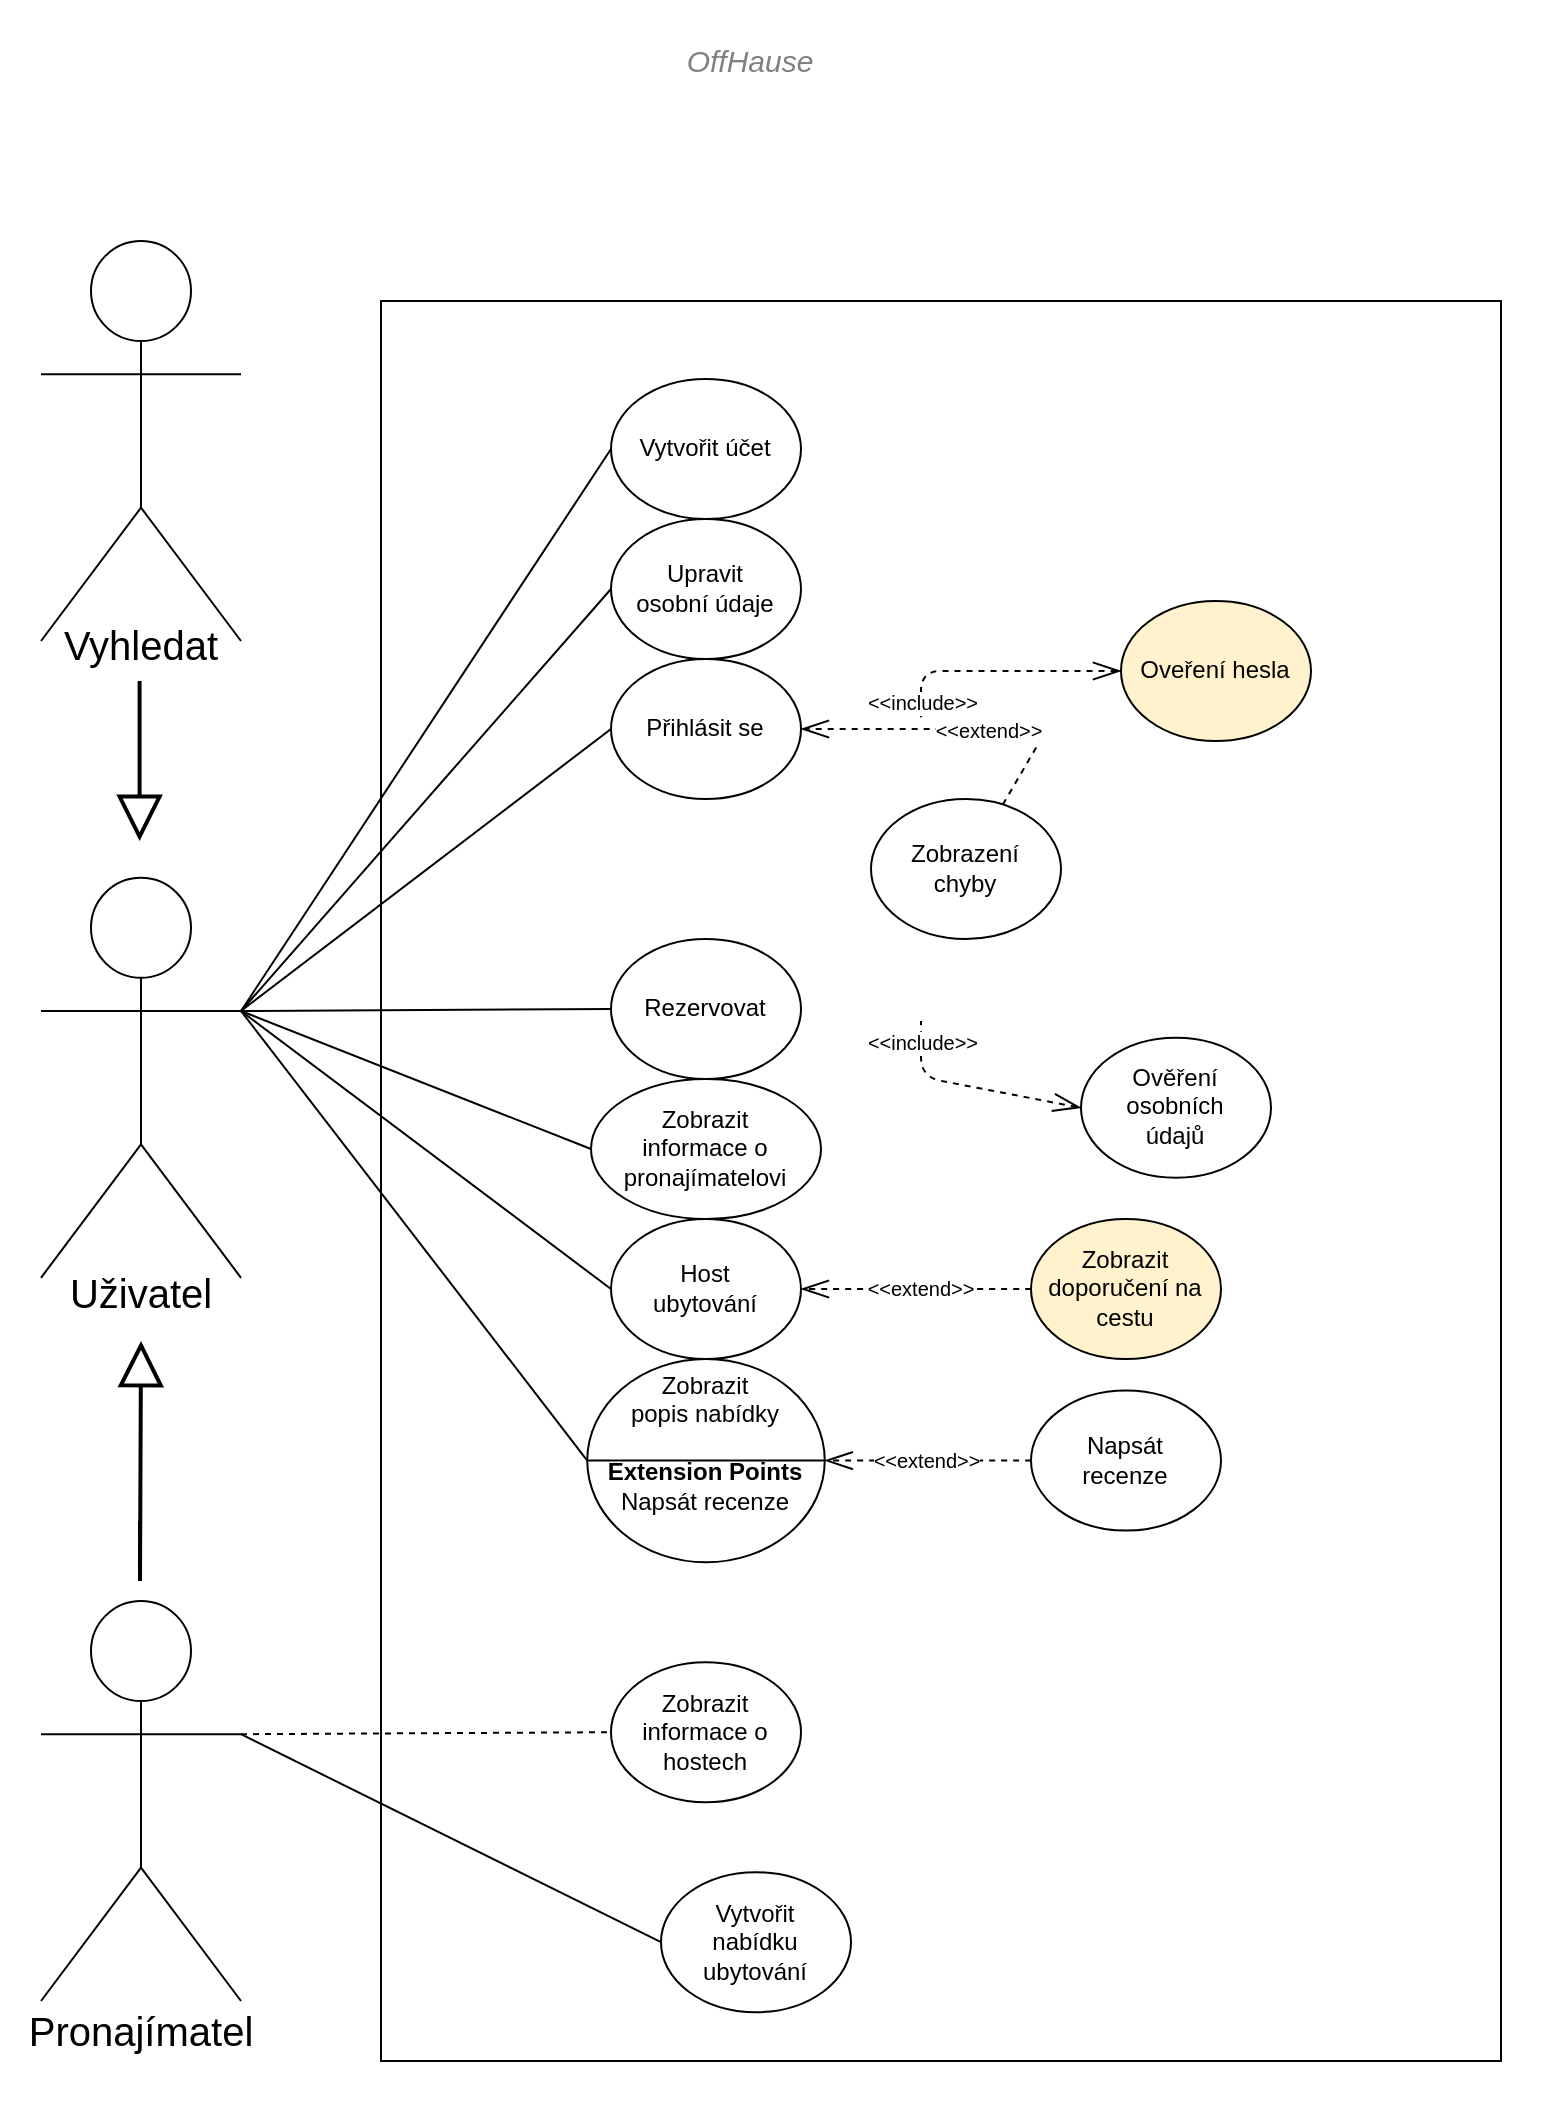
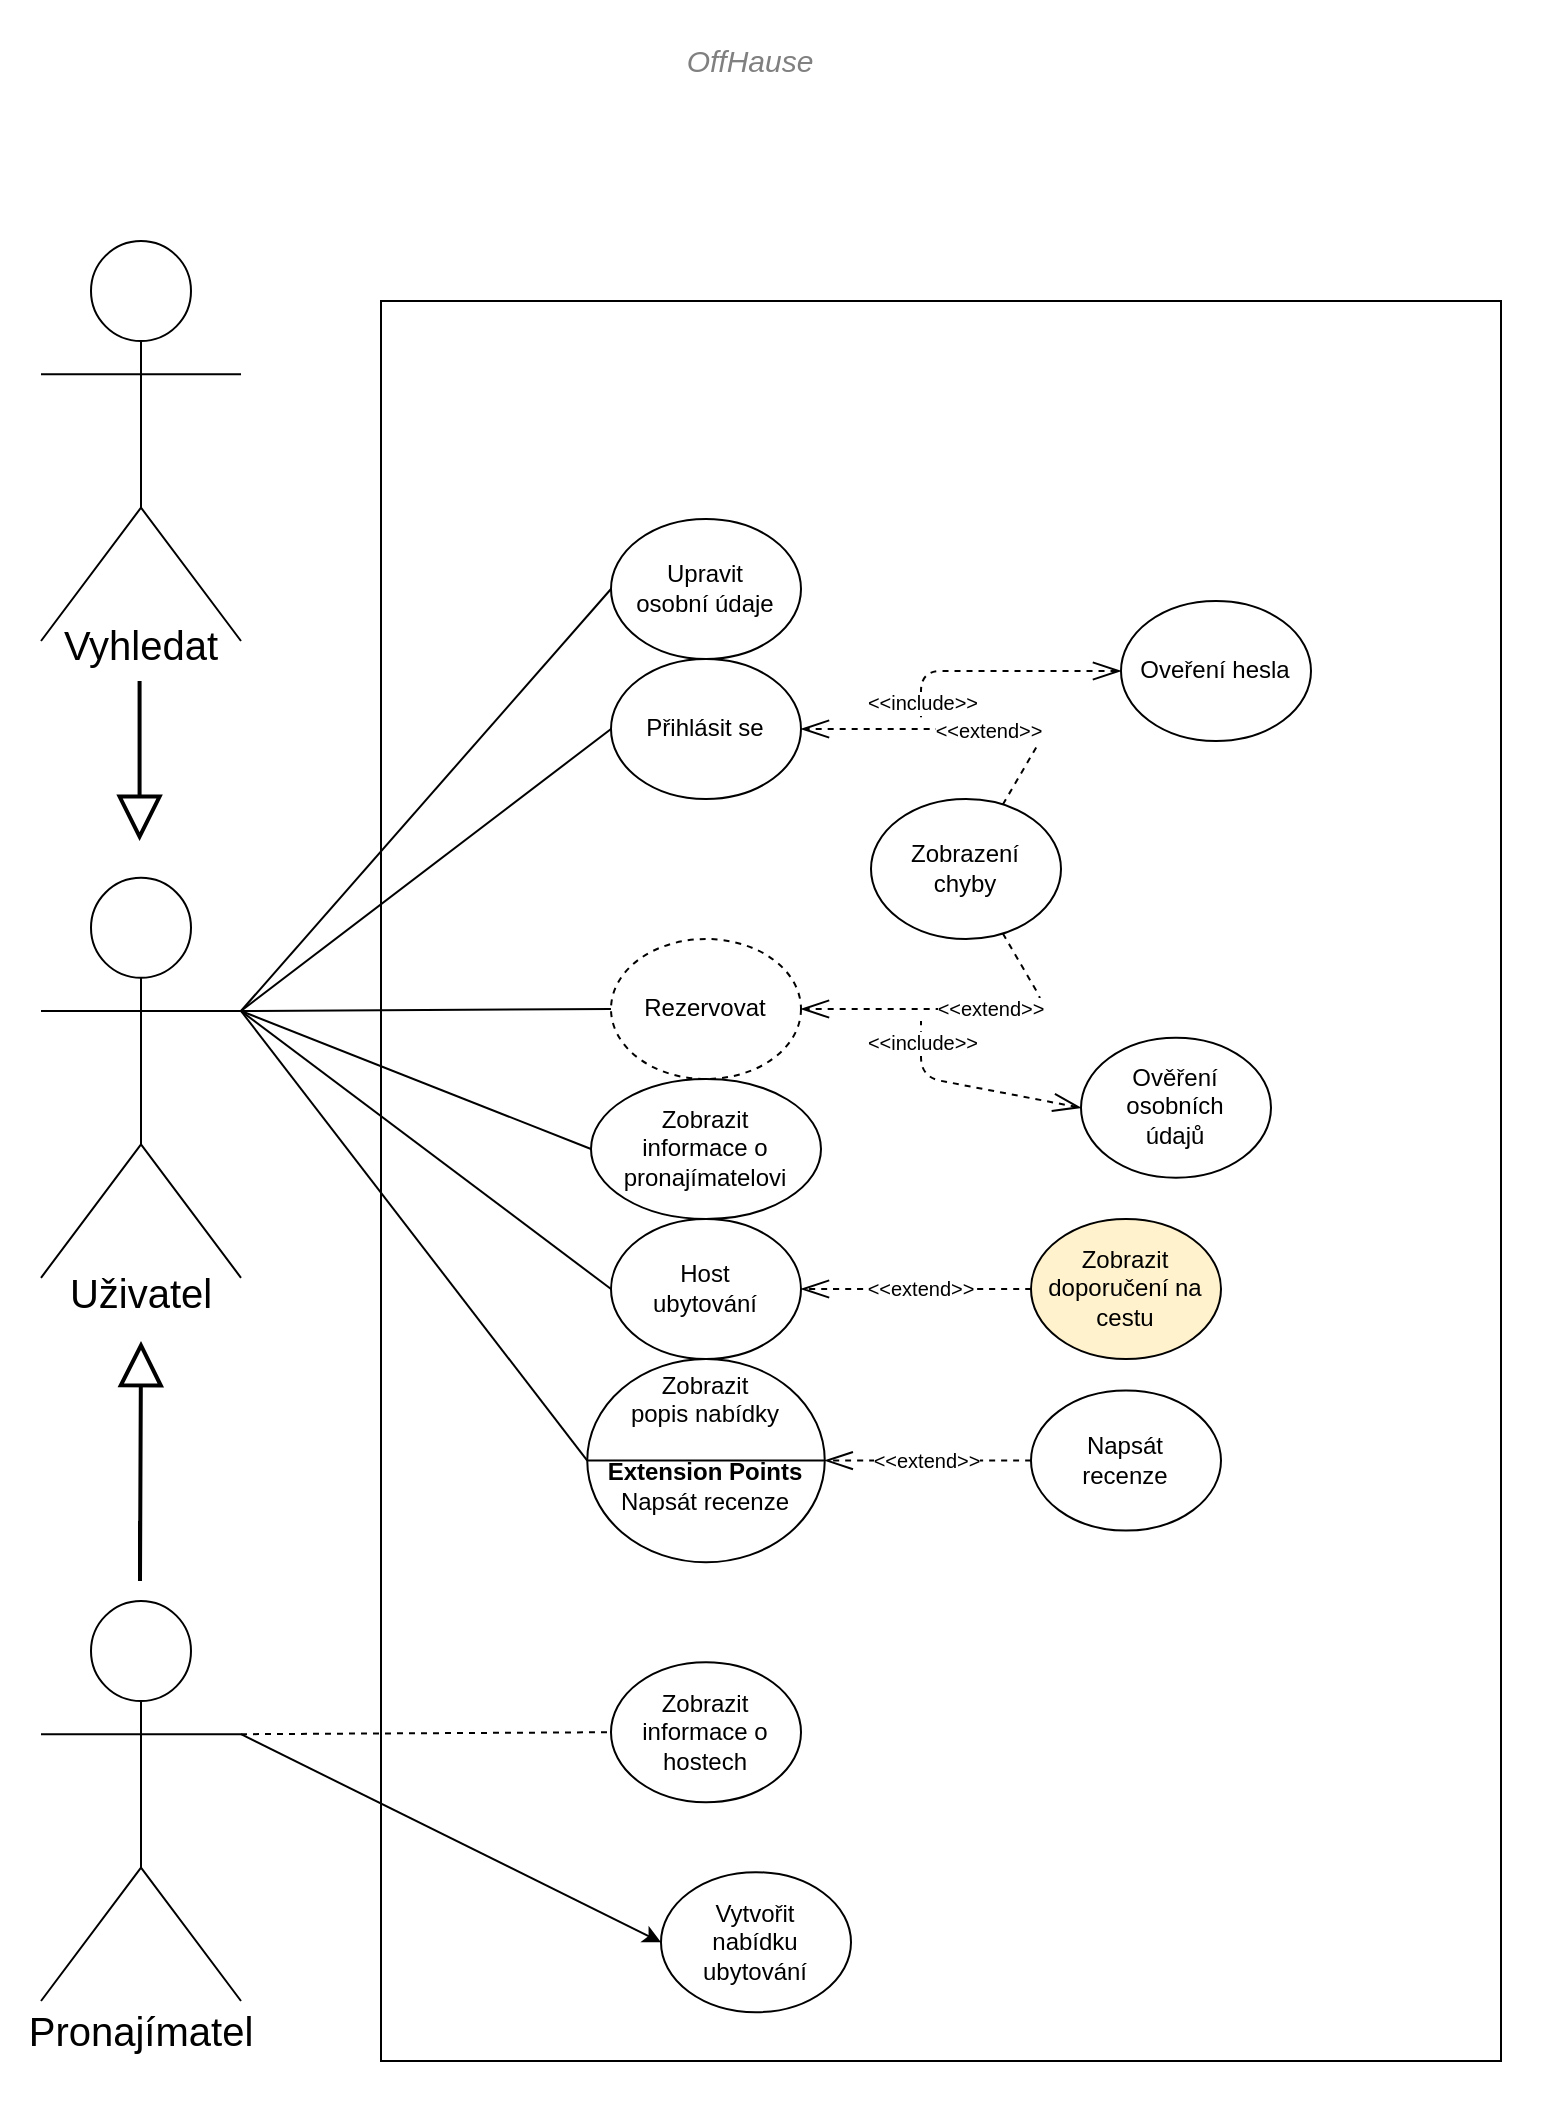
node "Vytvořit účet": removed
node "Oveření hesla": fillcolor #fff2cc -> #ffffff
edge "Vytvořit účet" -- "Uživatel": removed
node "Rezervovat": style solid -> dashed
edge "Zobrazení chyby" -> "Rezervovat": added, label "<<extend>>"
edge "Pronajímatel" -- "Vytvořit nabídku ubytování": arrowhead none -> classic
